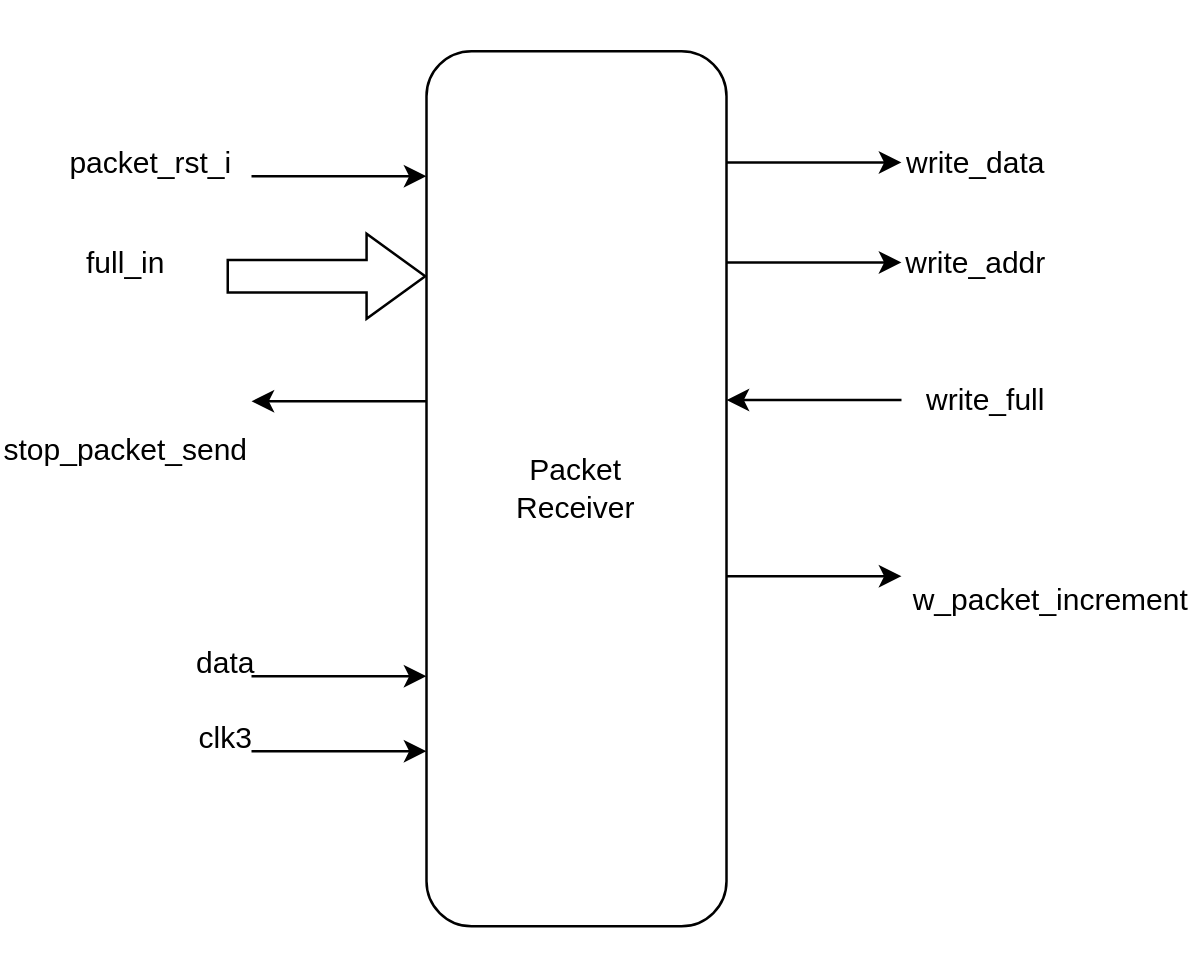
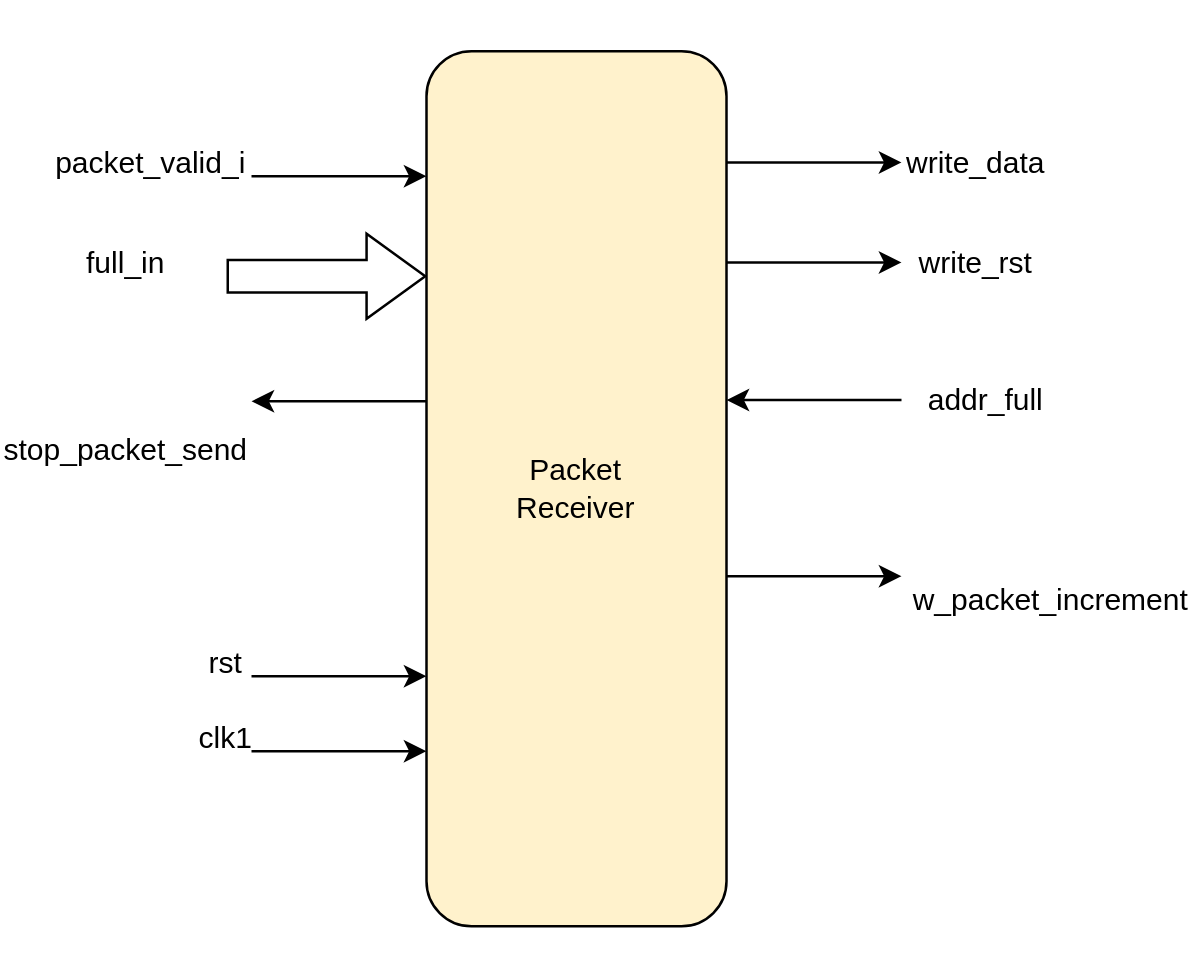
node "packet_rst_i": label "packet_rst_i" -> "packet_valid_i"
node "write_addr": label "write_addr" -> "write_rst"
node "write_full": label "write_full" -> "addr_full"
node "Packet Receiver": fillcolor #ffffff -> #fff2cc
node "data": label "data" -> "rst"
node "clk3": label "clk3" -> "clk1"
